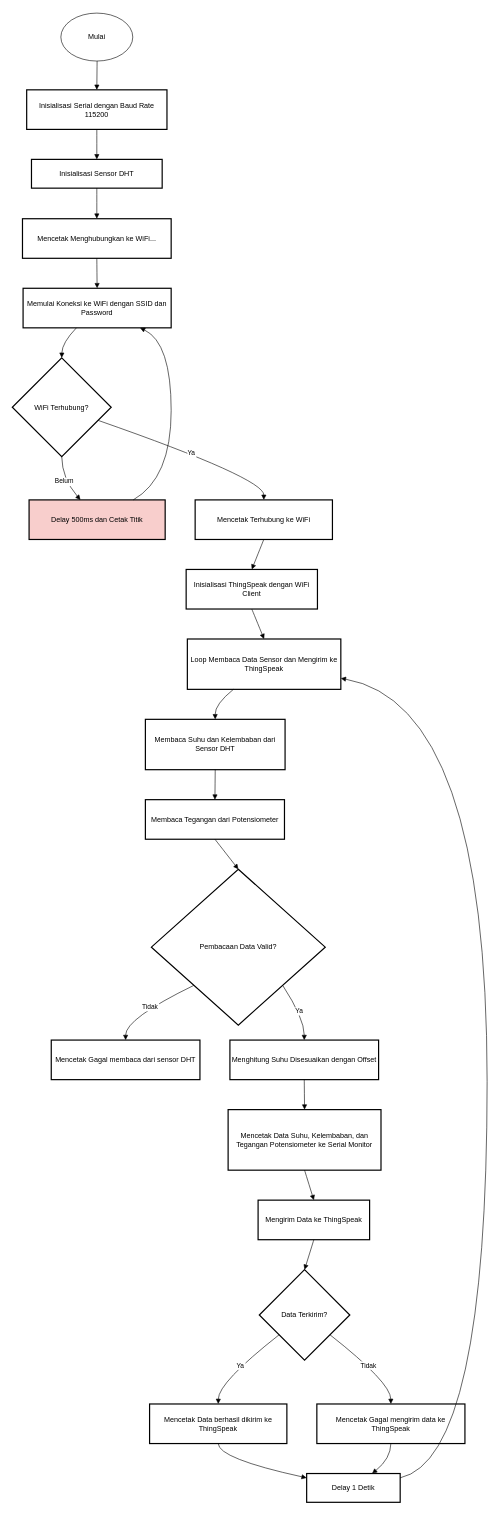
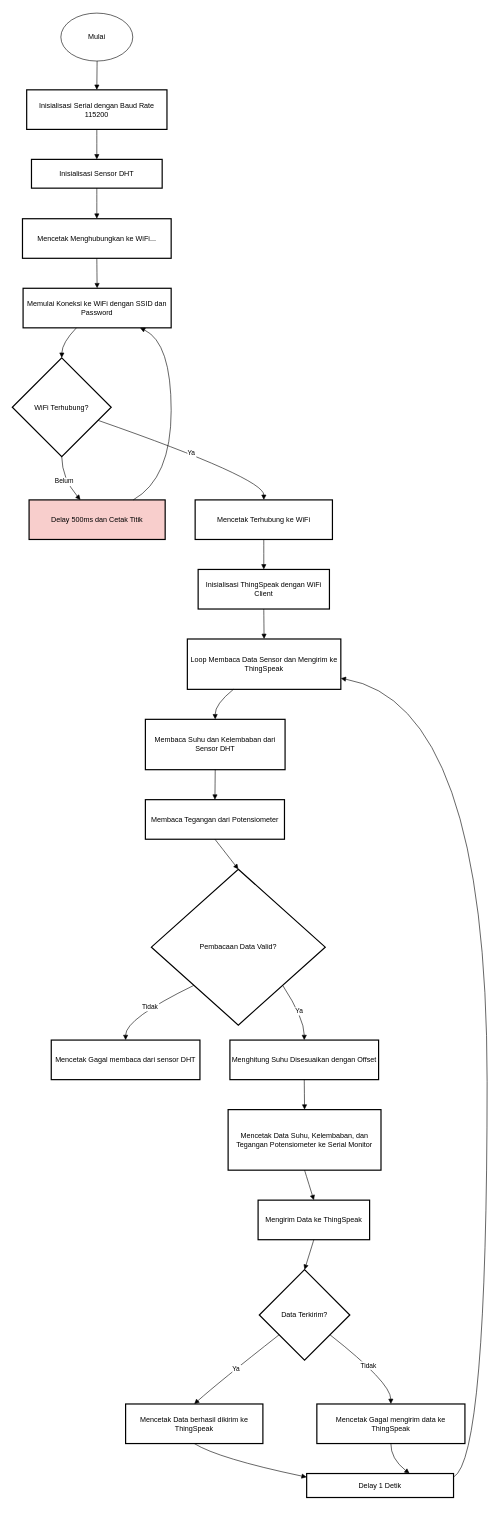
node "Inisialisasi ThingSpeak dengan WiFi Client": moved (252, 589) -> (264, 589)
node "Mencetak Data berhasil dikirim ke ThingSpeak": moved (218, 1424) -> (194, 1424)
node "Delay 1 Detik": size 94x29 -> 147x24
